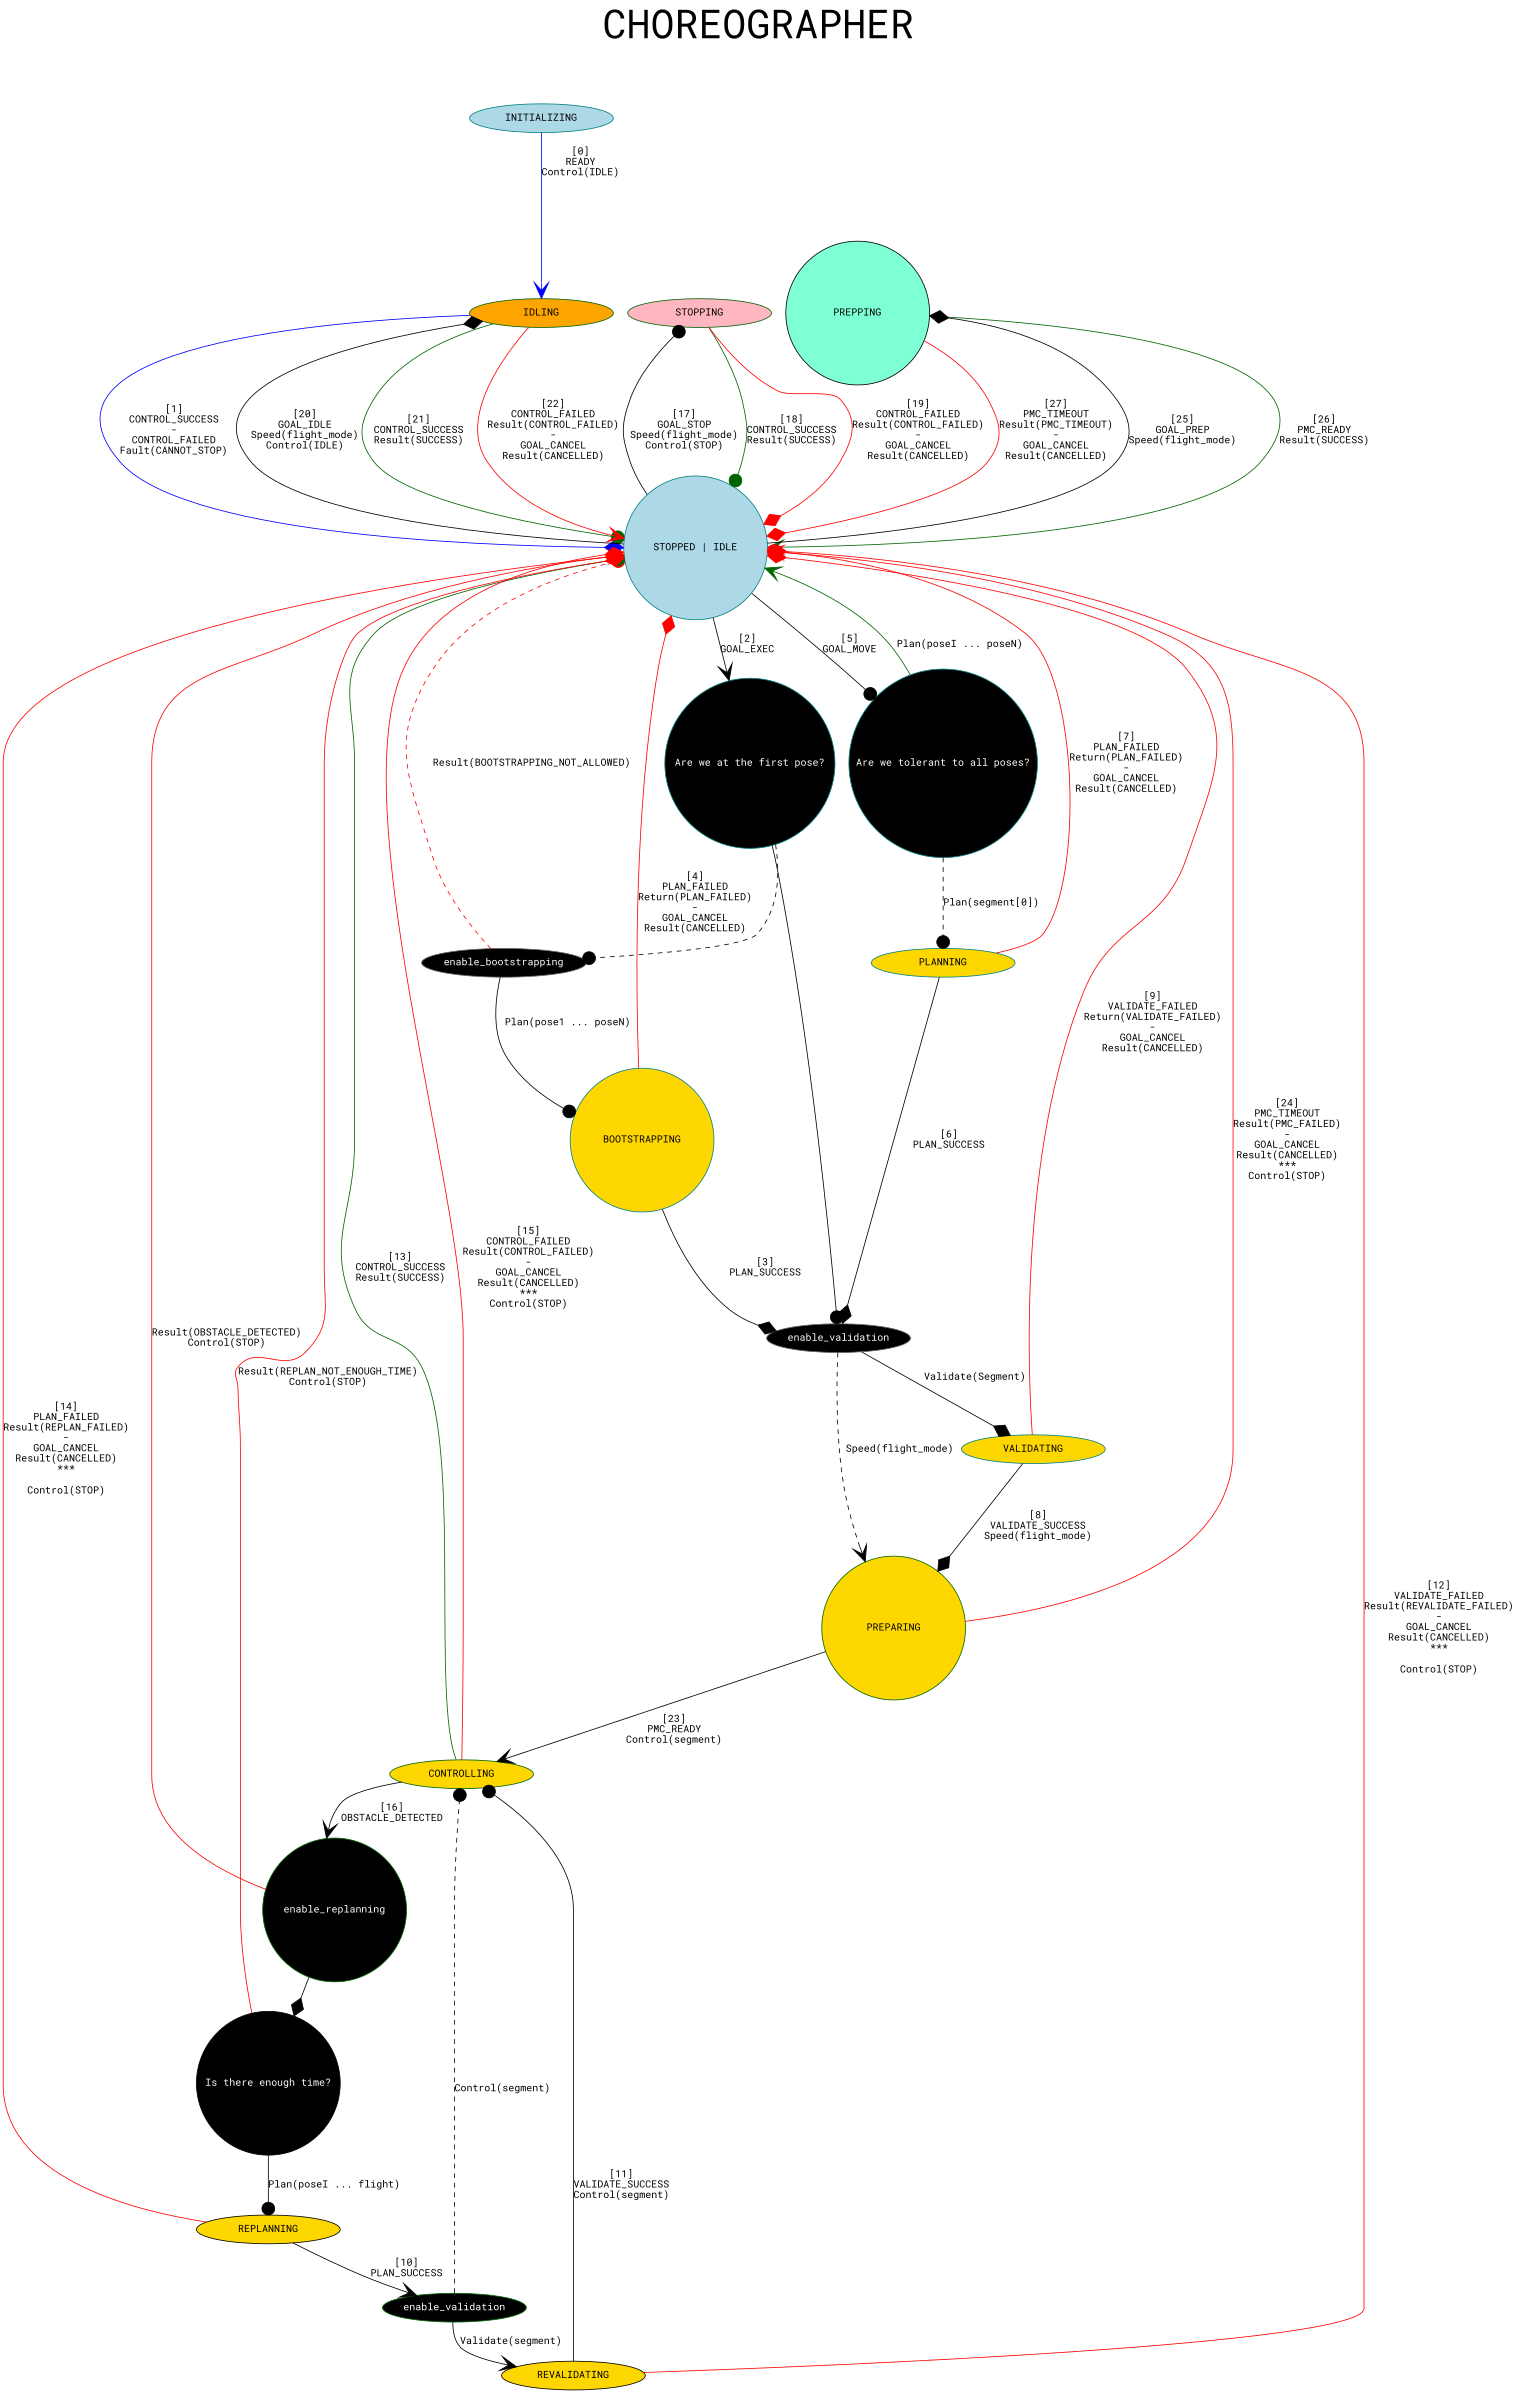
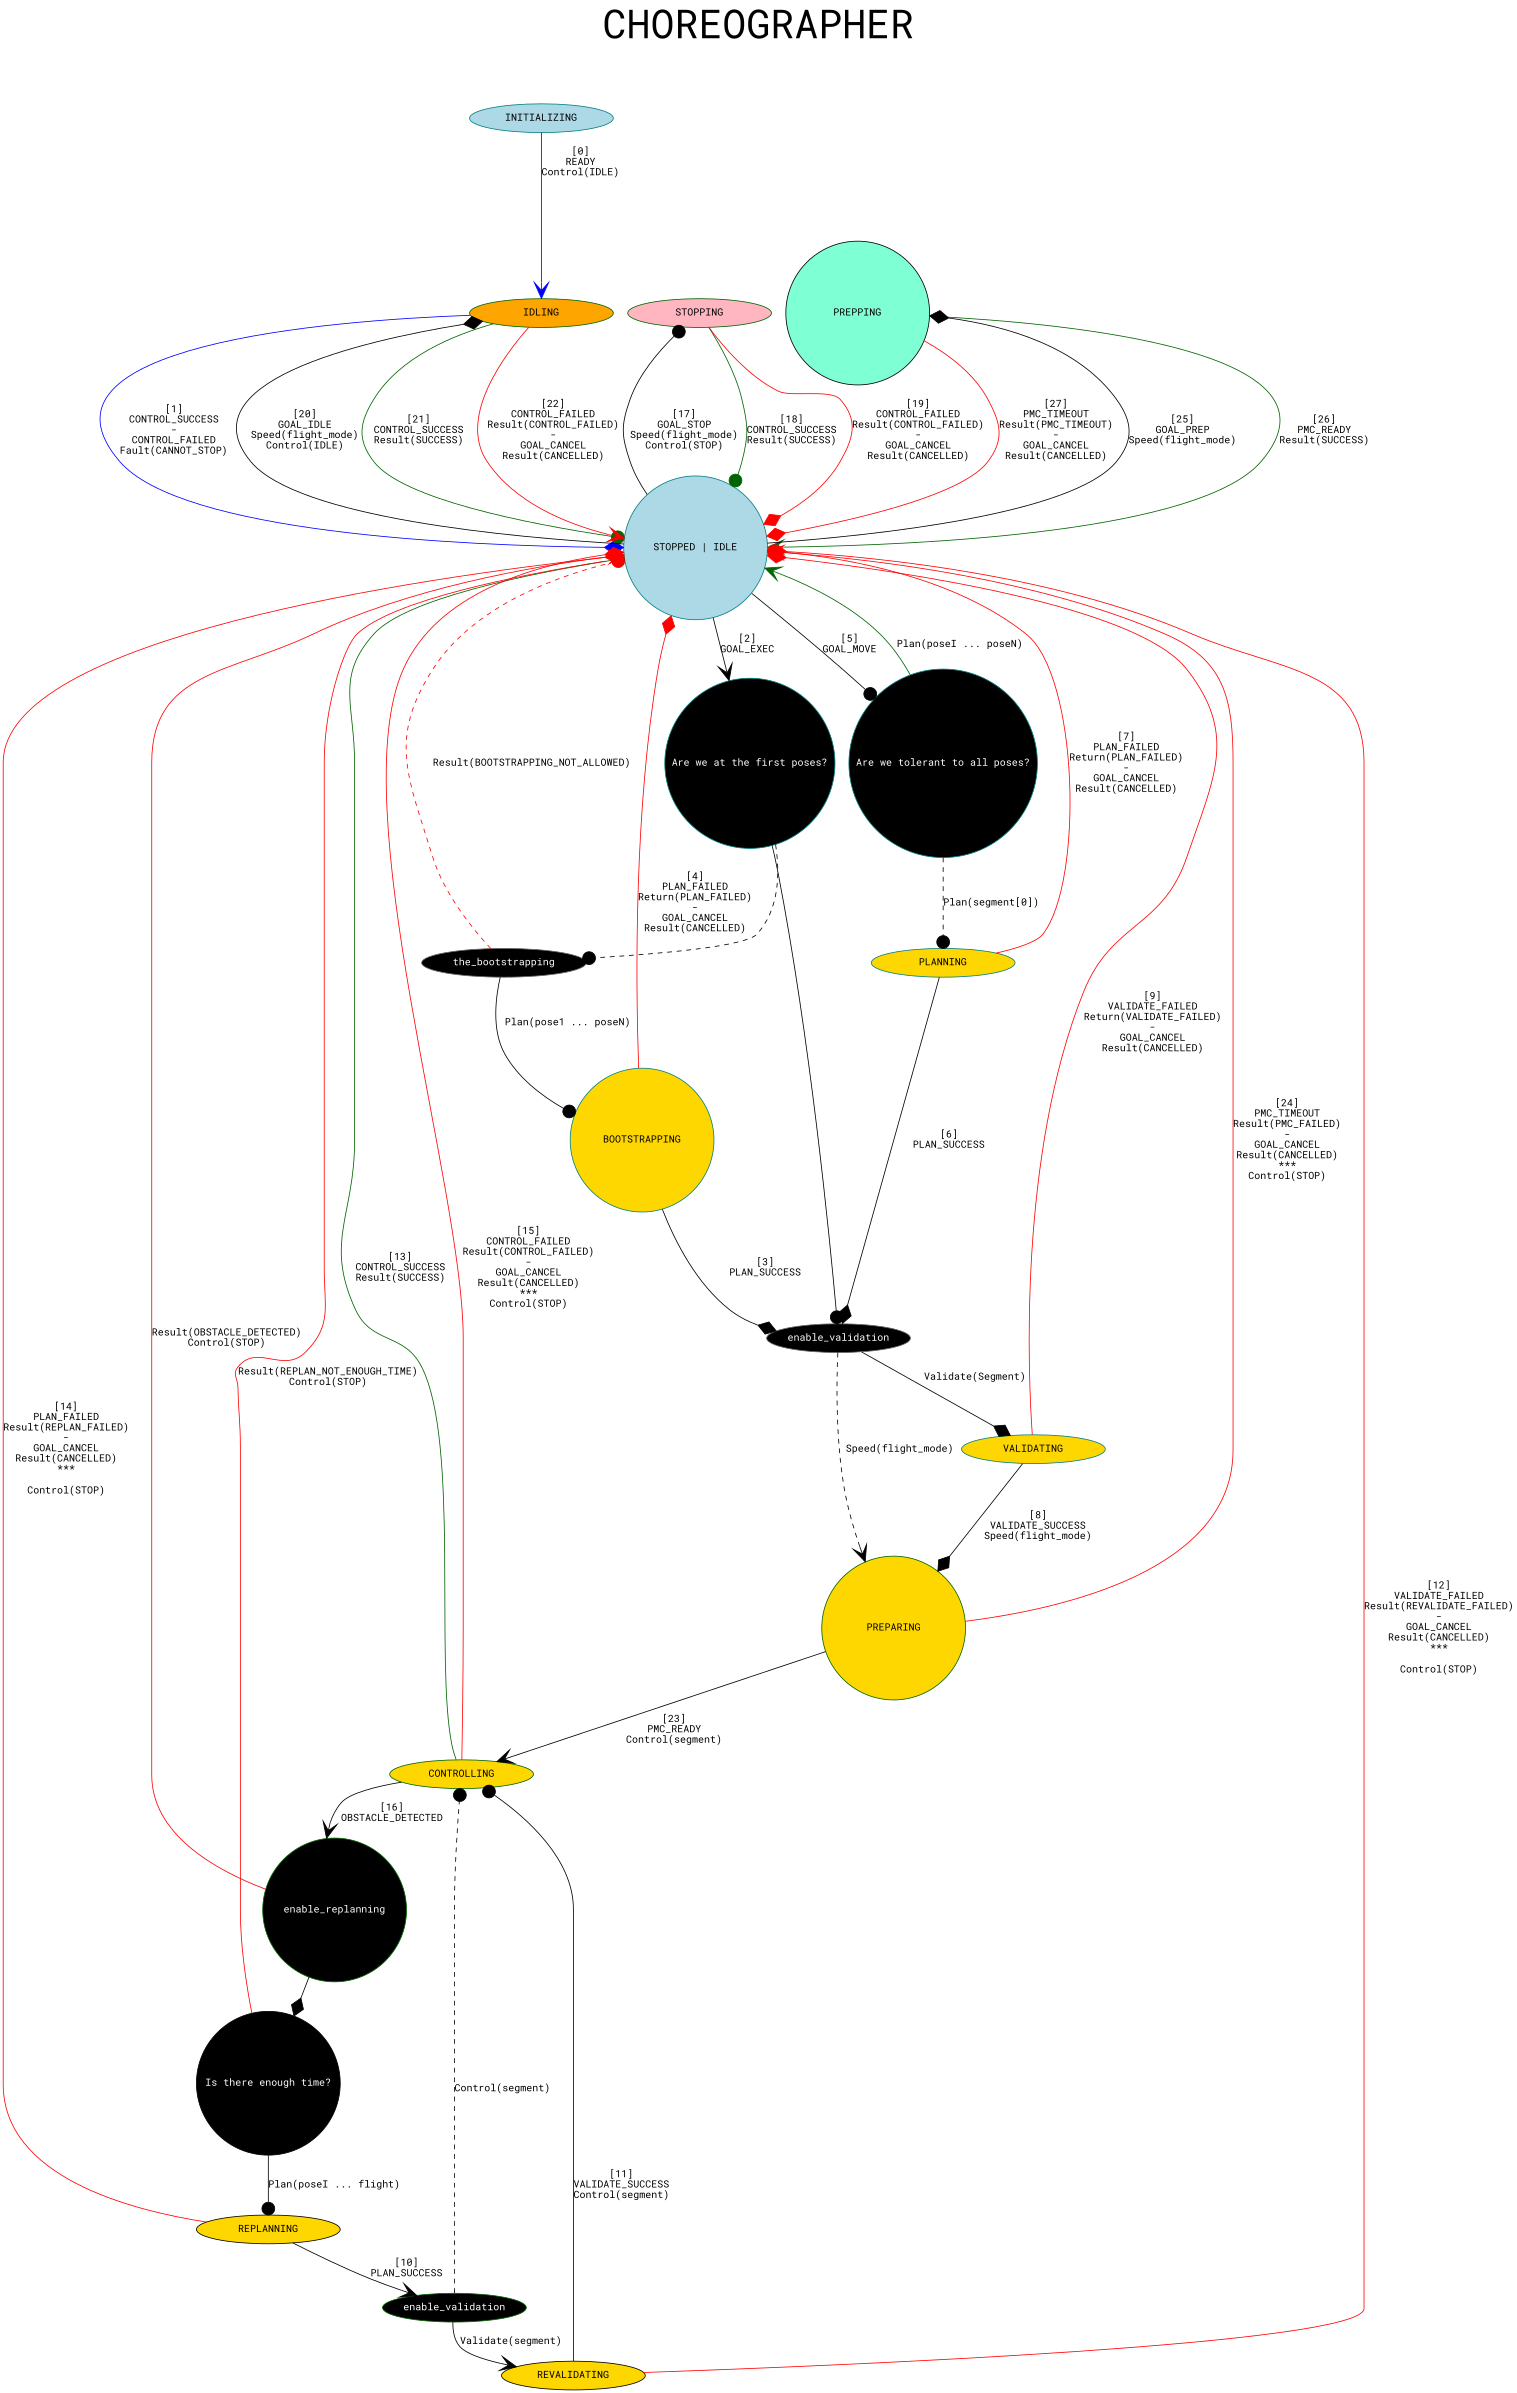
node "Are we at the first pose?": label "Are we at the first pose?" -> "Are we at the first poses?"
node "enable_bootstrapping": label "enable_bootstrapping" -> "the_bootstrapping"
edge "Is there enough time?" -> "STOPPED | IDLE": arrowhead diamond -> dot
